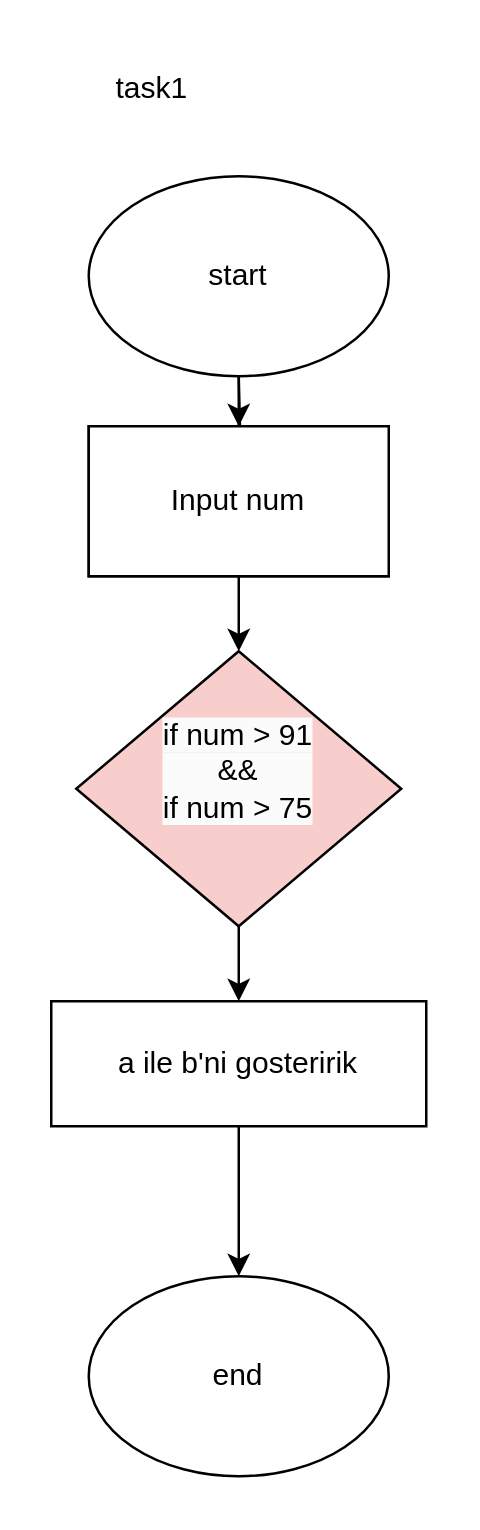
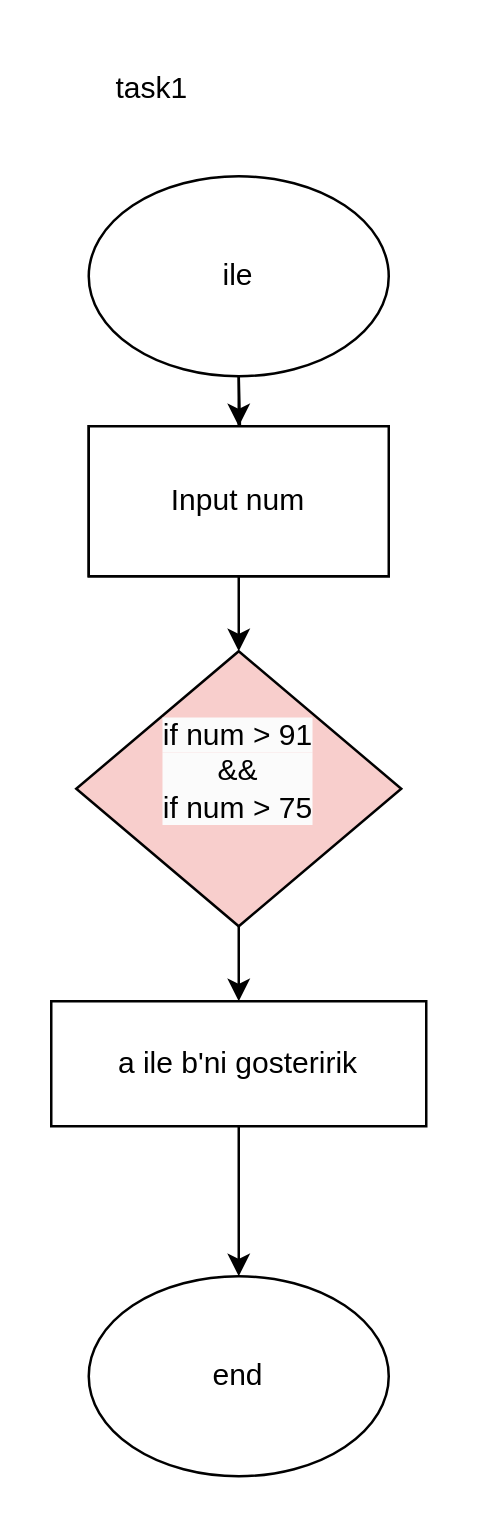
node "start": label "start" -> "ile"
